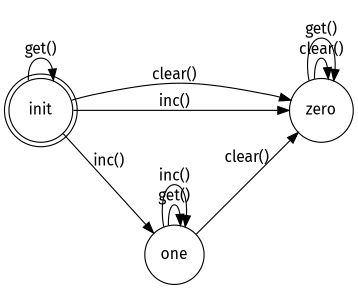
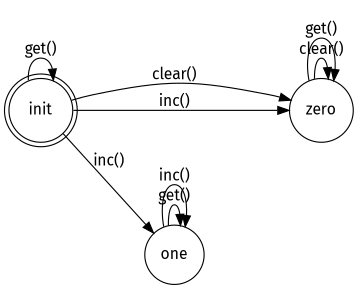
edge "one" -> "zero": removed, label "clear()"
